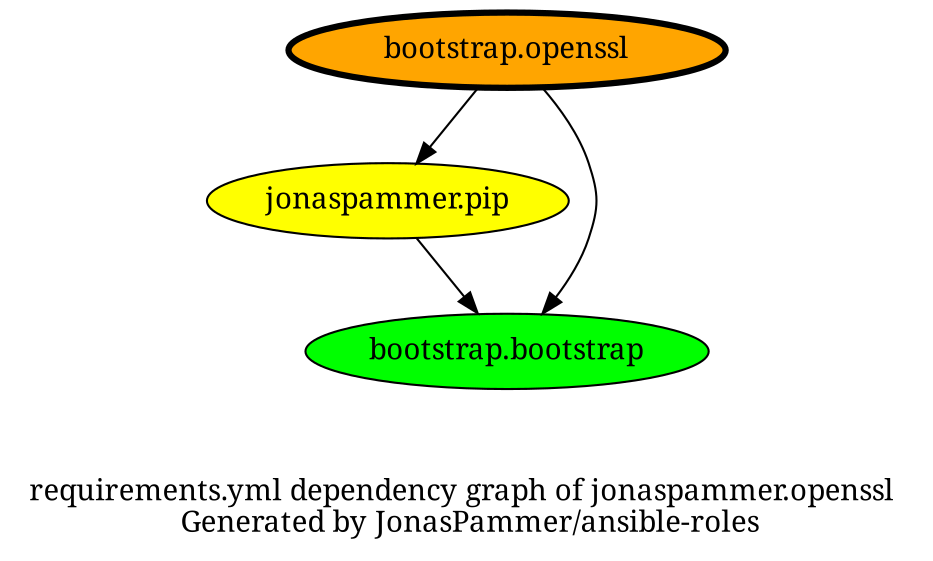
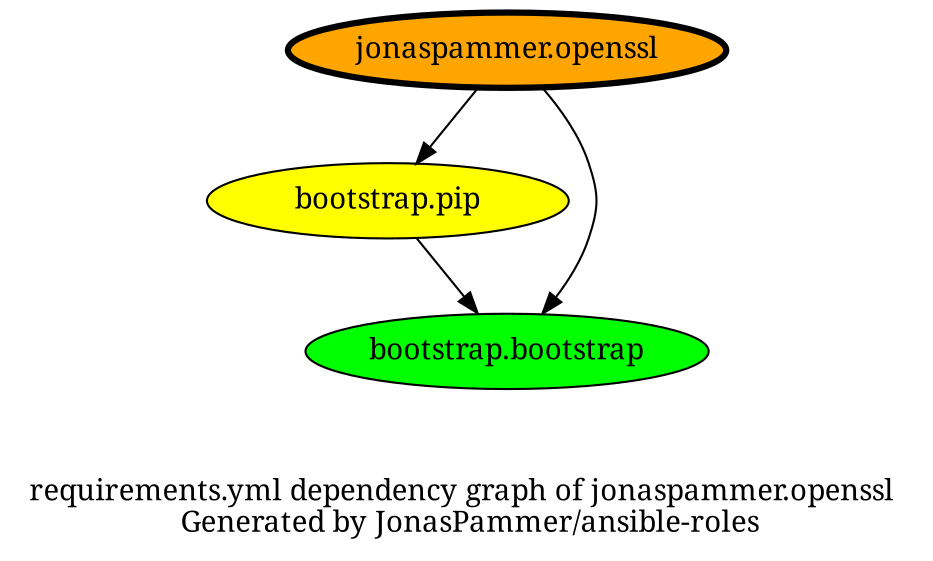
node "bootstrap.openssl": label "bootstrap.openssl" -> "jonaspammer.openssl"
node "jonaspammer.pip": label "jonaspammer.pip" -> "bootstrap.pip"
